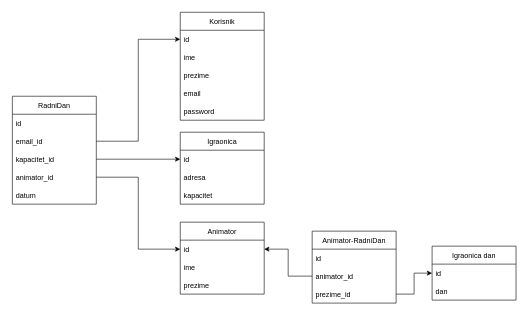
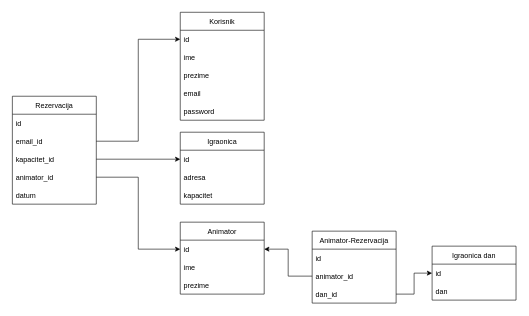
node "RadniDan": label "RadniDan" -> "Rezervacija"
node "Animator-RadniDan": label "Animator-RadniDan" -> "Animator-Rezervacija"
node "prezime_id": label "prezime_id" -> "dan_id"
